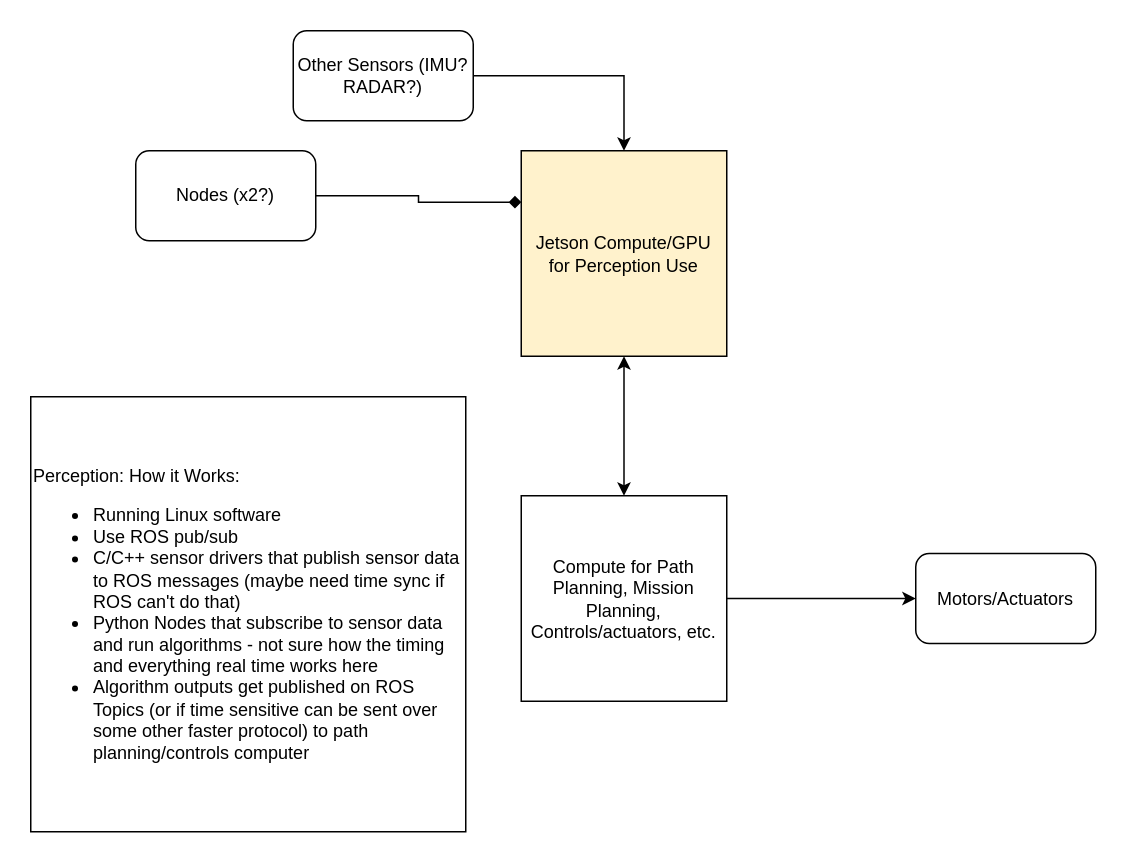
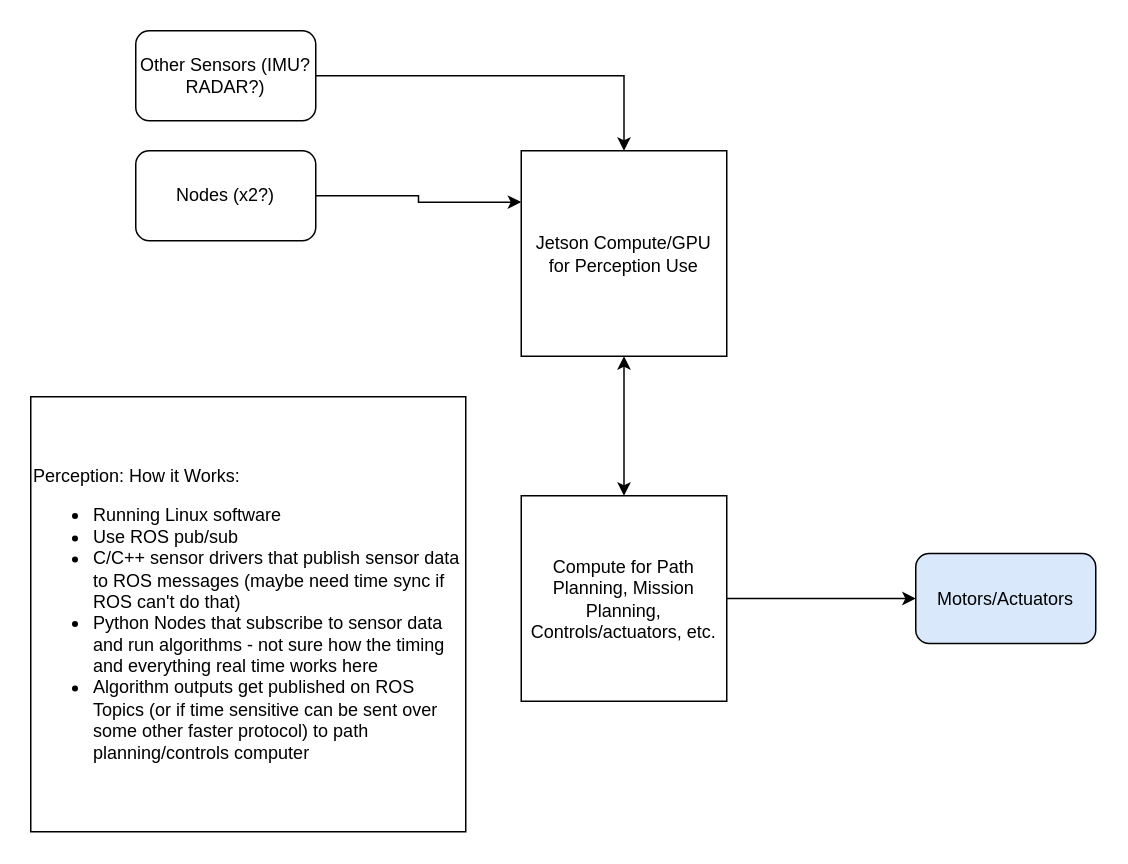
node "Other Sensors (IMU? RADAR?)": moved (383, 76) -> (226, 76)
edge "Nodes (x2?)" -> "Jetson Compute/GPU for Perception Use": arrowhead diamond -> classic
node "Jetson Compute/GPU for Perception Use": fillcolor #fff2cc -> #ffffff
node "Motors/Actuators": fillcolor #ffffff -> #dae8fc
